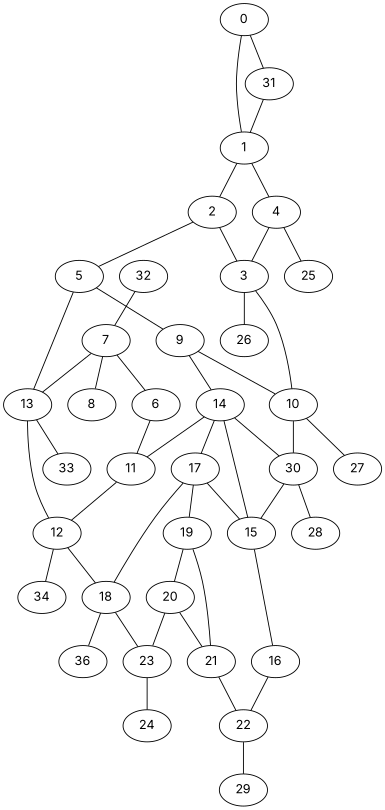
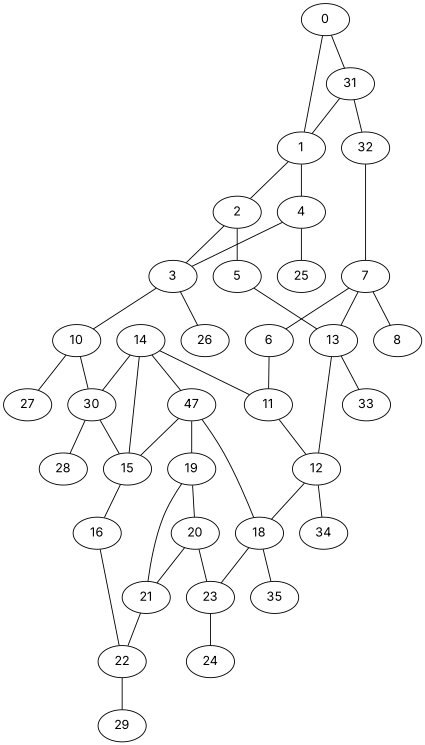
edge "31" -- "32": added
node "9": removed
node "17": label "17" -> "47"
node "36": label "36" -> "35"
